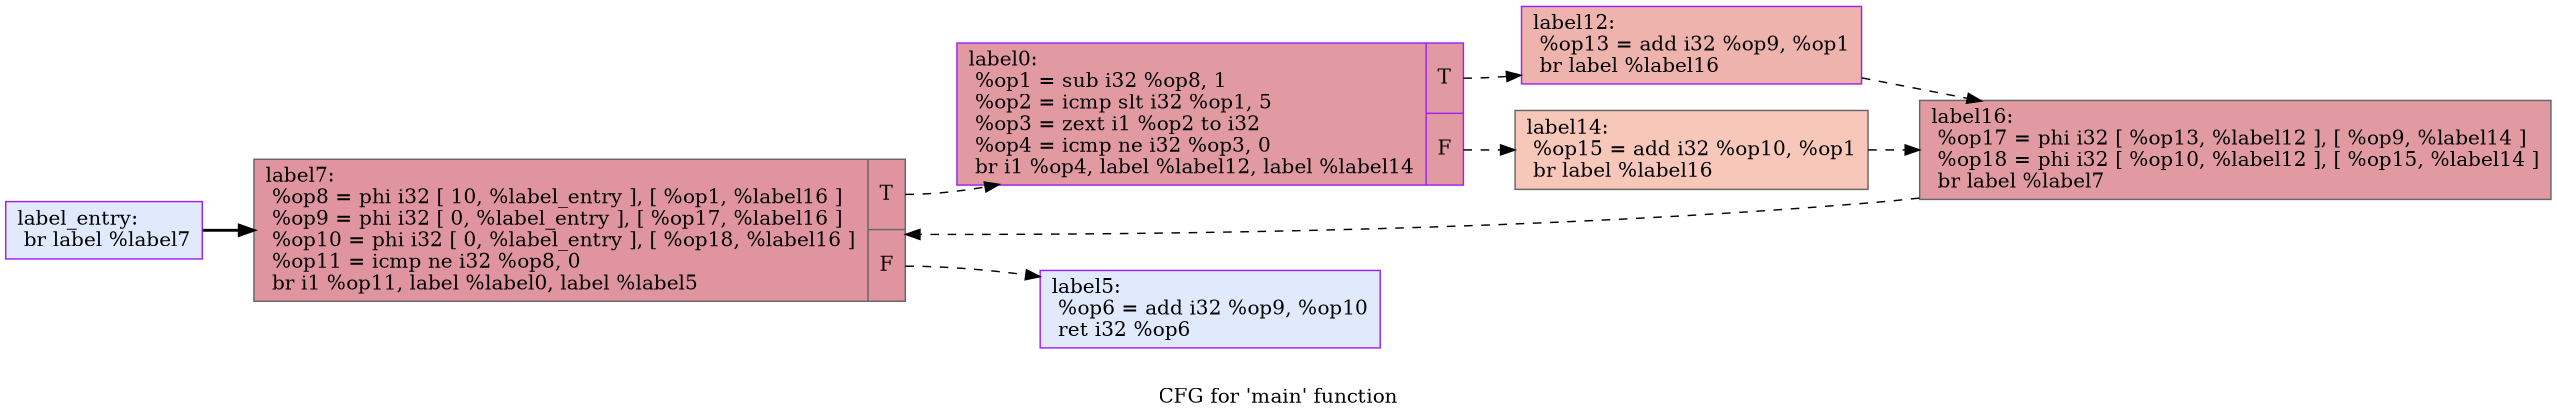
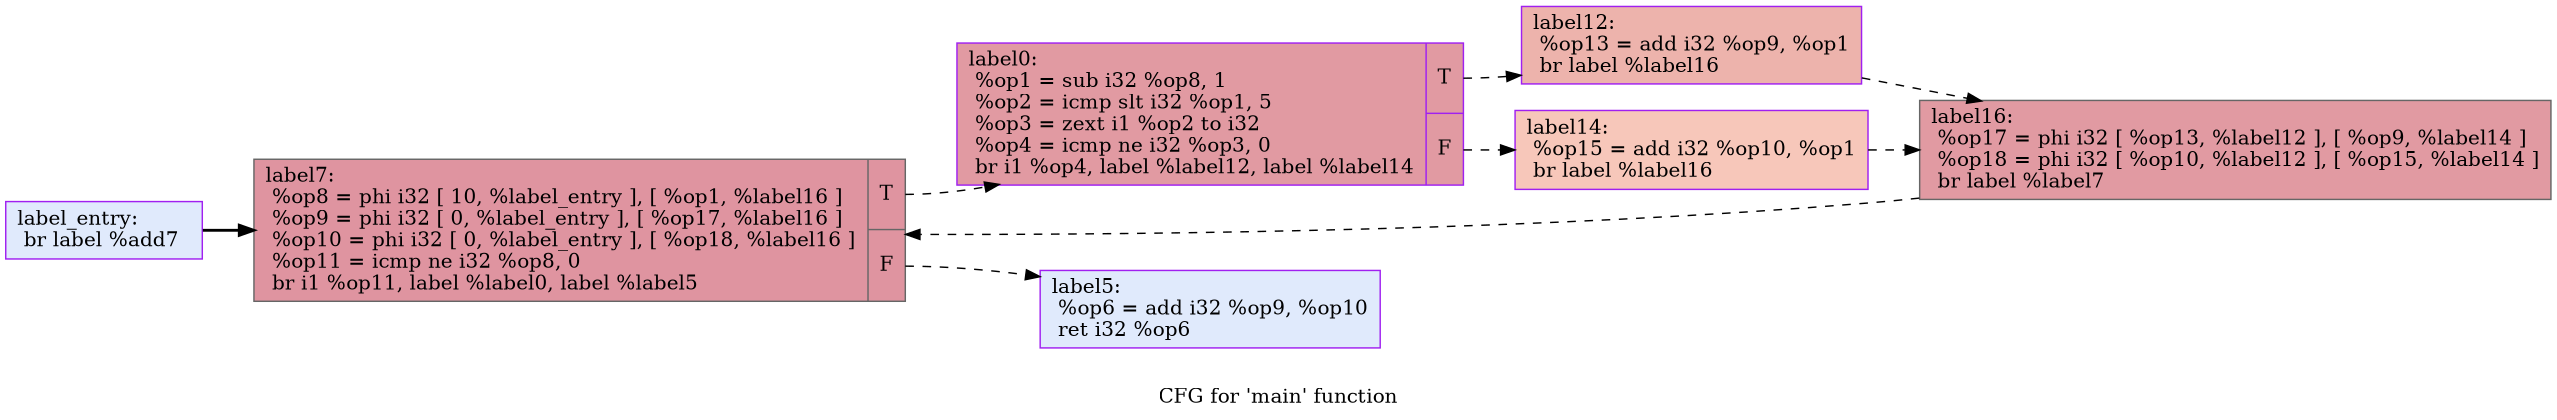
node "label14:": color gray40 -> purple
node "label_entry:": text "br label %label7" -> "br label %add7"
